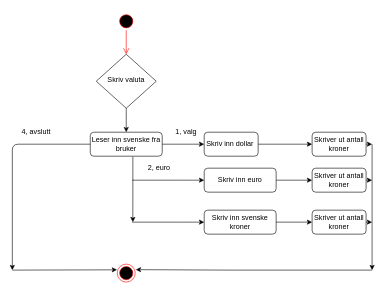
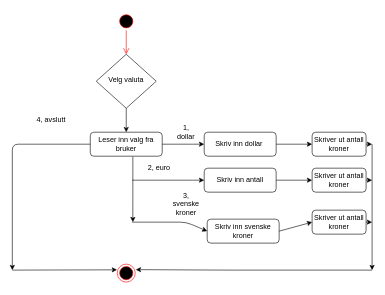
node "Skriv valuta": label "Skriv valuta" -> "Velg valuta"
node "4, avslutt": moved (36, 132) -> (51, 120)
node "1, valg": label "1, valg" -> "1, dollar"
node "Leser inn svenske fra bruker": label "Leser inn svenske fra bruker" -> "Leser inn valg fra bruker"
node "Skriv inn dollar": size 54x24 -> 72x24
node "Skriv inn euro": label "Skriv inn euro" -> "Skriv inn antall"
node "3, svenske kroner": added
node "Skriv inn svenske kroner": moved (240, 222) -> (243, 231)
